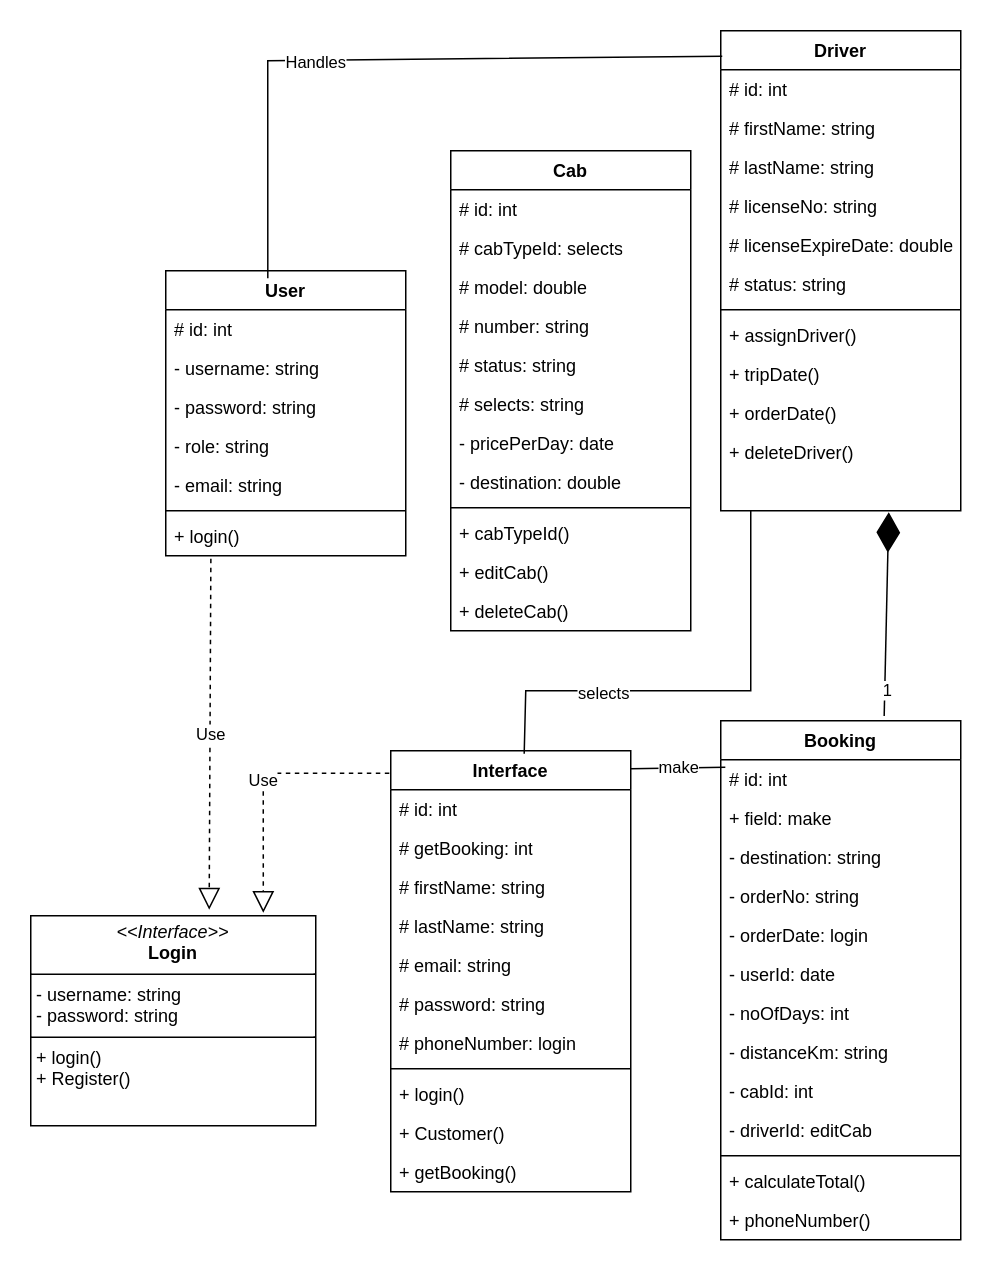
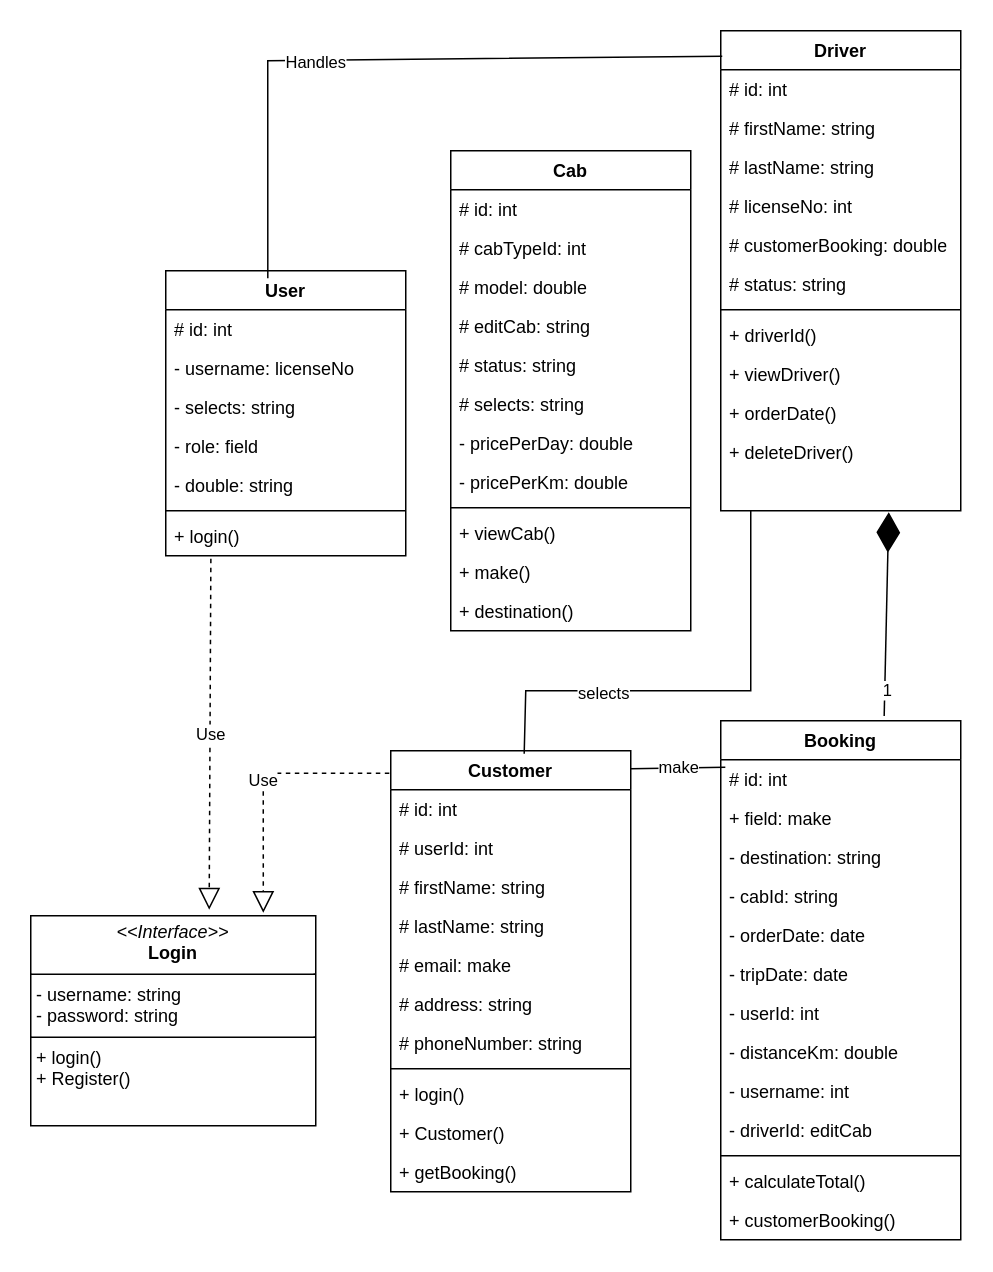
node "# licenseNo: string": label "# licenseNo: string" -> "# licenseNo: int"
node "# cabTypeId: selects": label "# cabTypeId: selects" -> "# cabTypeId: int"
node "# licenseExpireDate: double": label "# licenseExpireDate: double" -> "# customerBooking: double"
node "# number: string": label "# number: string" -> "# editCab: string"
node "+ assignDriver()": label "+ assignDriver()" -> "+ driverId()"
node "- username: string": label "- username: string" -> "- username: licenseNo"
node "+ tripDate()": label "+ tripDate()" -> "+ viewDriver()"
node "- password: string": label "- password: string" -> "- selects: string"
node "- pricePerDay: date": label "- pricePerDay: date" -> "- pricePerDay: double"
node "- role: string": label "- role: string" -> "- role: field"
node "- destination: double": label "- destination: double" -> "- pricePerKm: double"
node "- email: string": label "- email: string" -> "- double: string"
node "+ cabTypeId()": label "+ cabTypeId()" -> "+ viewCab()"
node "+ editCab()": label "+ editCab()" -> "+ make()"
node "+ deleteCab()": label "+ deleteCab()" -> "+ destination()"
node "Interface": label "Interface" -> "Customer"
node "# getBooking: int": label "# getBooking: int" -> "# userId: int"
node "- orderNo: string": label "- orderNo: string" -> "- cabId: string"
node "- orderDate: login": label "- orderDate: login" -> "- orderDate: date"
node "# email: string": label "# email: string" -> "# email: make"
node "- userId: date": label "- userId: date" -> "- tripDate: date"
node "# password: string": label "# password: string" -> "# address: string"
node "- noOfDays: int": label "- noOfDays: int" -> "- userId: int"
node "# phoneNumber: login": label "# phoneNumber: login" -> "# phoneNumber: string"
node "- distanceKm: string": label "- distanceKm: string" -> "- distanceKm: double"
node "- cabId: int": label "- cabId: int" -> "- username: int"
node "+ phoneNumber()": label "+ phoneNumber()" -> "+ customerBooking()"
